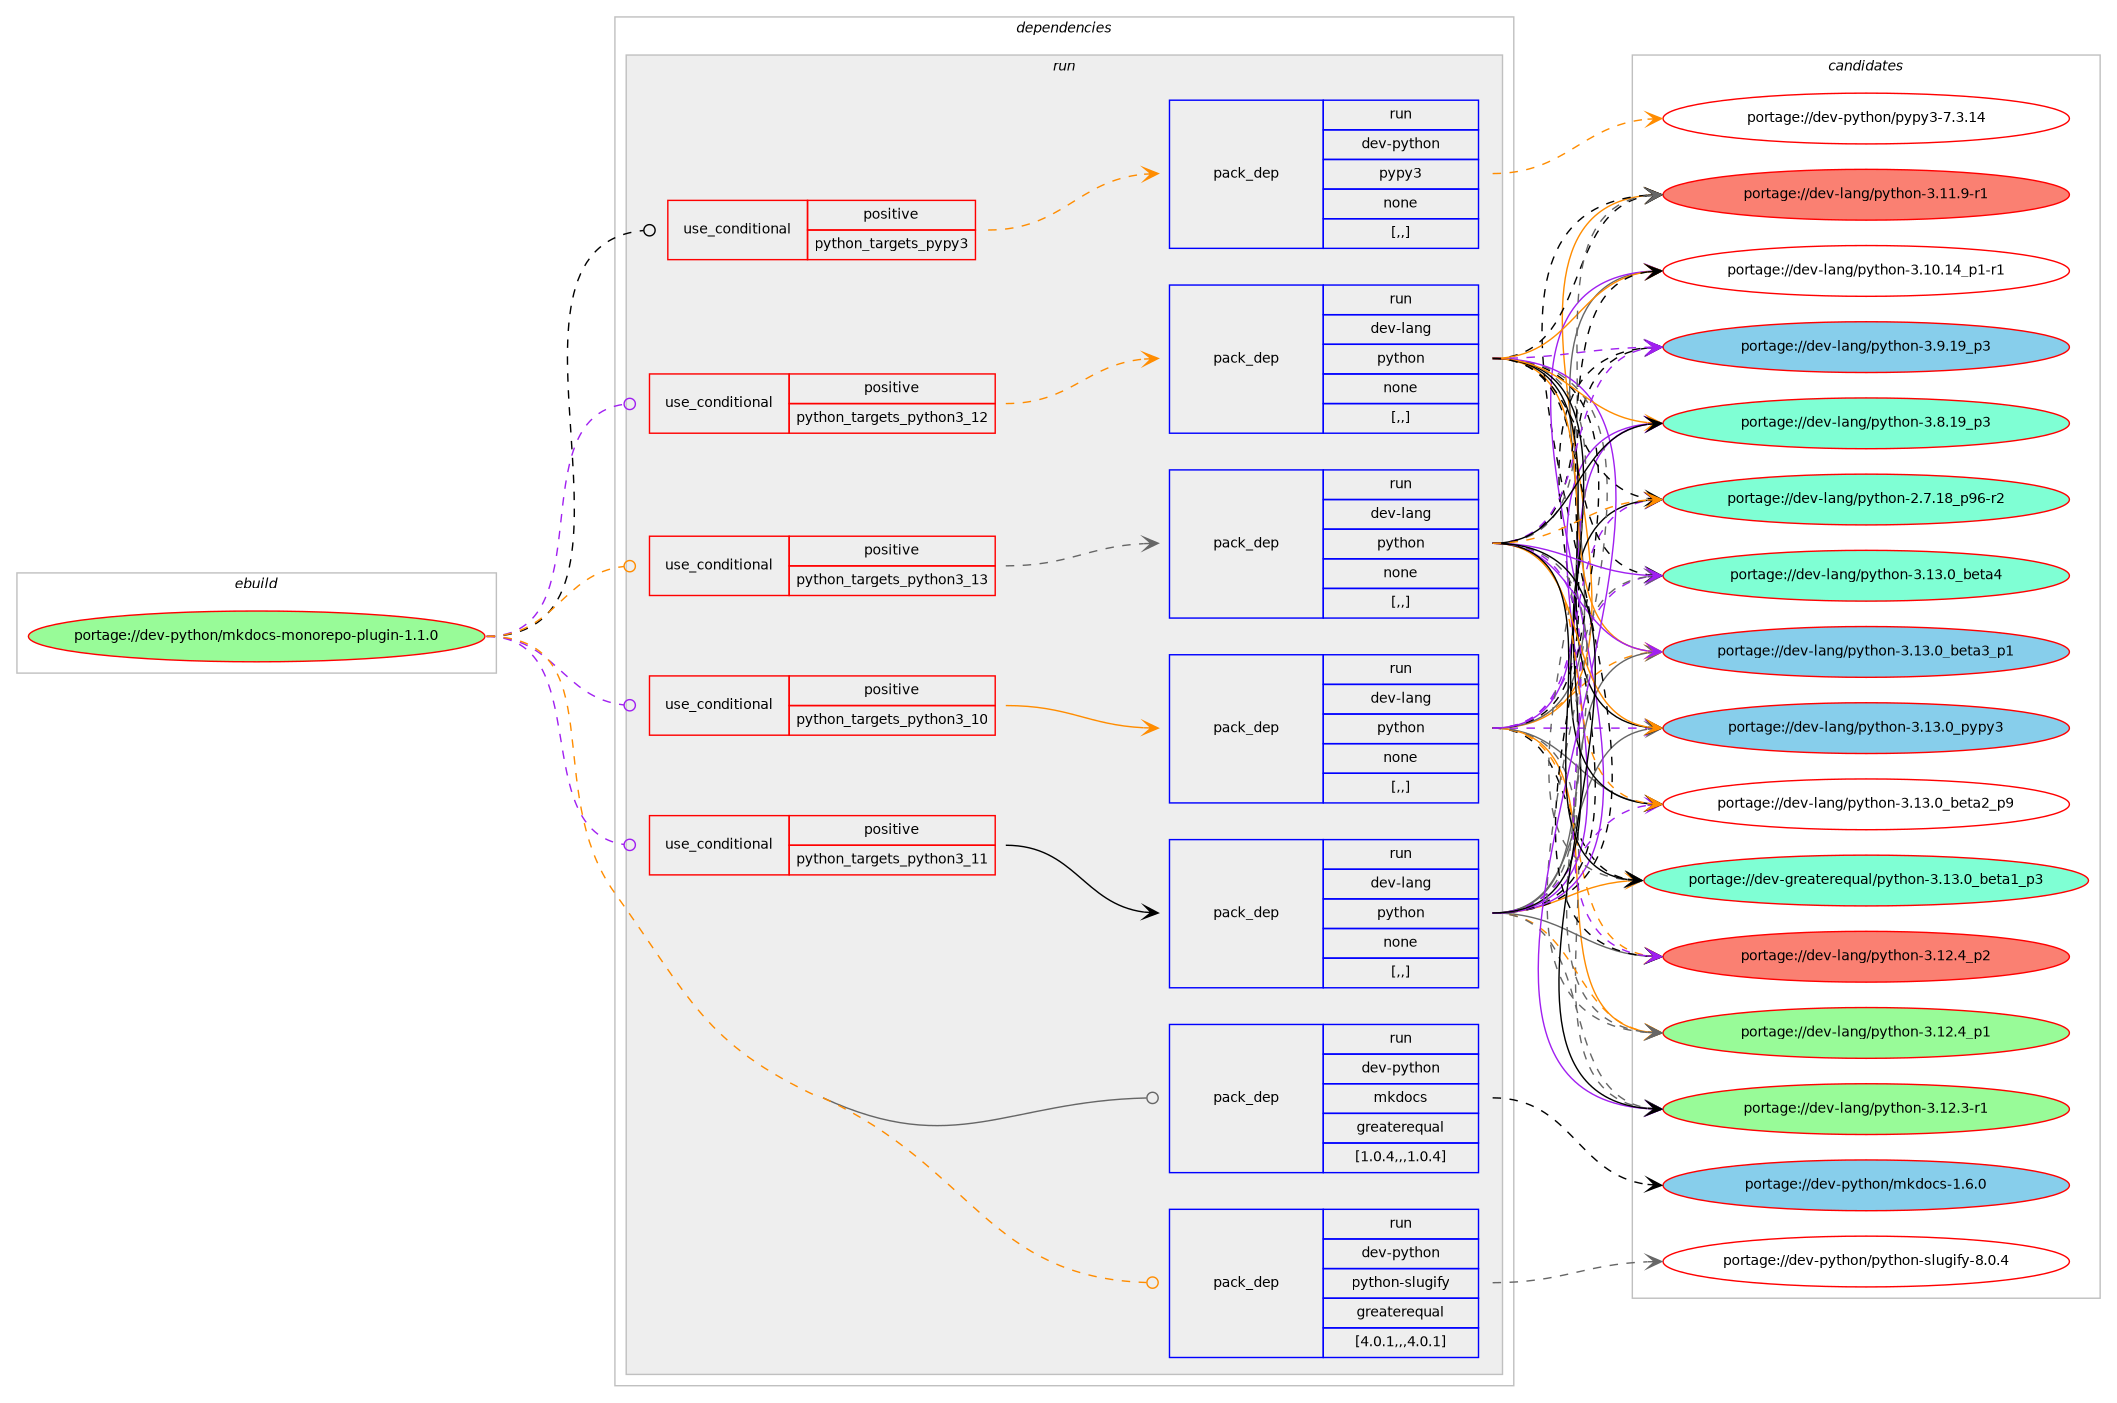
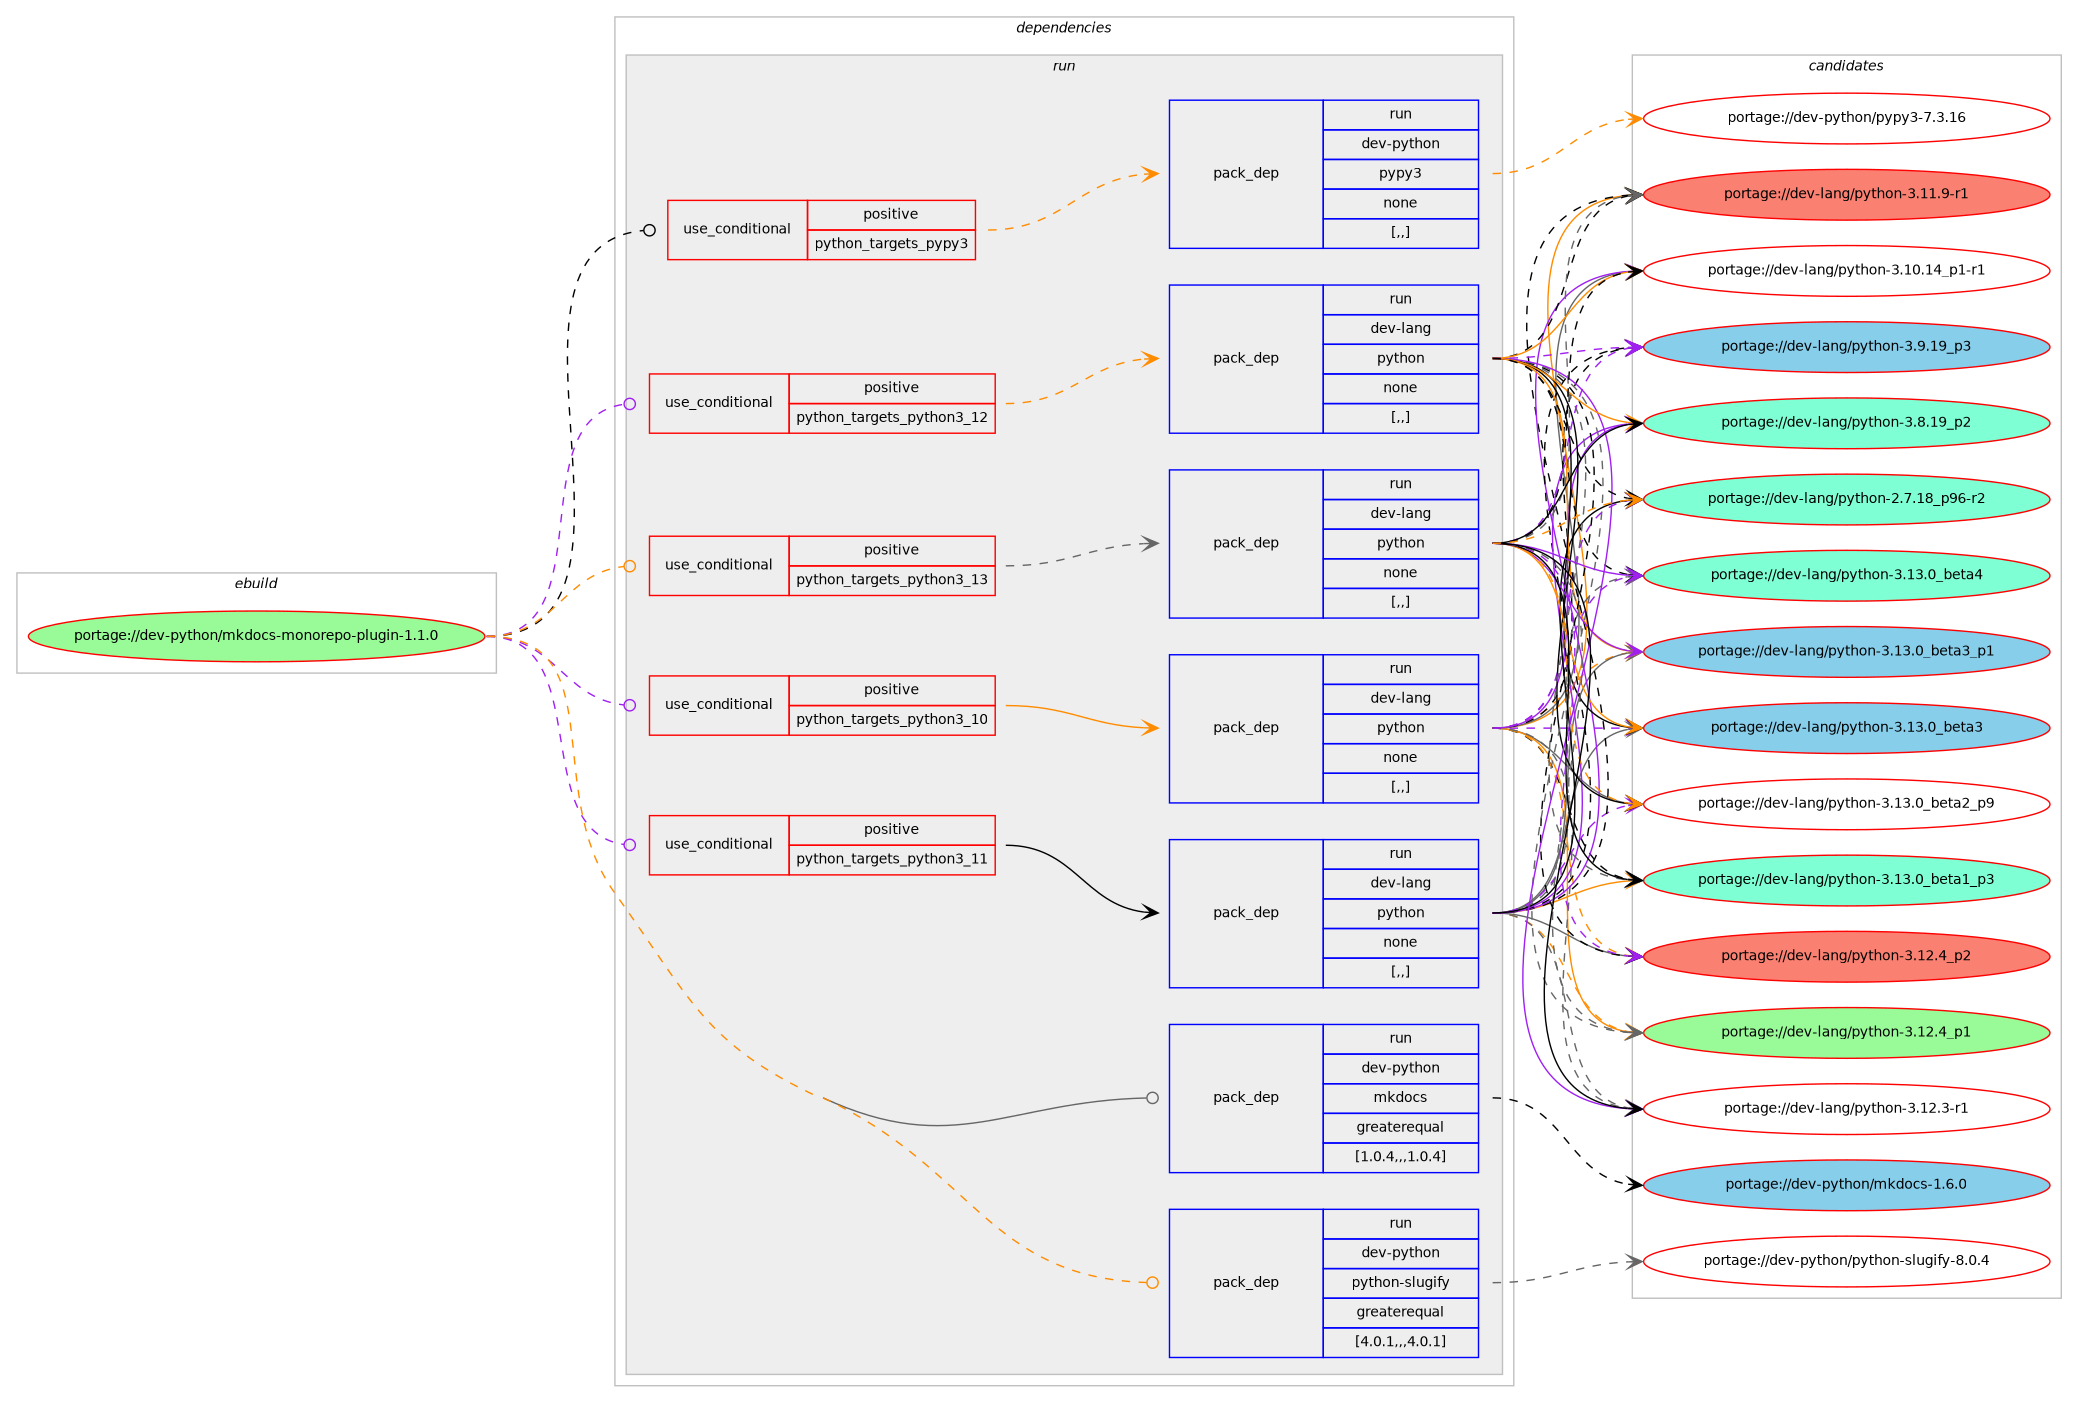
node "portage://dev-python/pypy3-7.3.14": label "portage://dev-python/pypy3-7.3.14" -> "portage://dev-python/pypy3-7.3.16"
node "portage://dev-lang/python-3.8.19_p3": label "portage://dev-lang/python-3.8.19_p3" -> "portage://dev-lang/python-3.8.19_p2"
node "portage://dev-lang/python-3.13.0_pypy3": label "portage://dev-lang/python-3.13.0_pypy3" -> "portage://dev-lang/python-3.13.0_beta3"
node "portage://dev-greaterequal/python-3.13.0_beta1_p3": label "portage://dev-greaterequal/python-3.13.0_beta1_p3" -> "portage://dev-lang/python-3.13.0_beta1_p3"
node "portage://dev-lang/python-3.12.3-r1": fillcolor palegreen -> white
